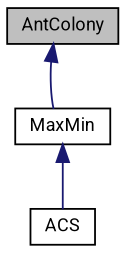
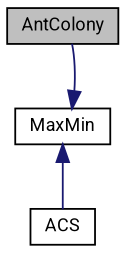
edge "MaxMin" -> "AntColony": reversed
